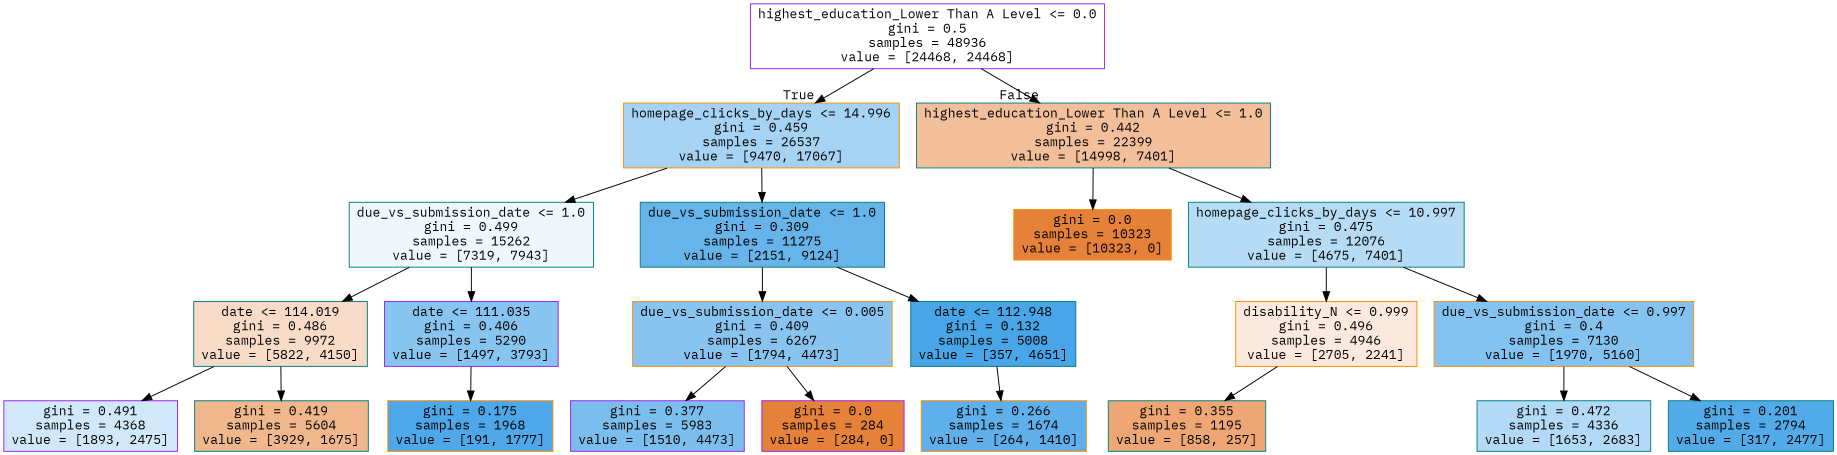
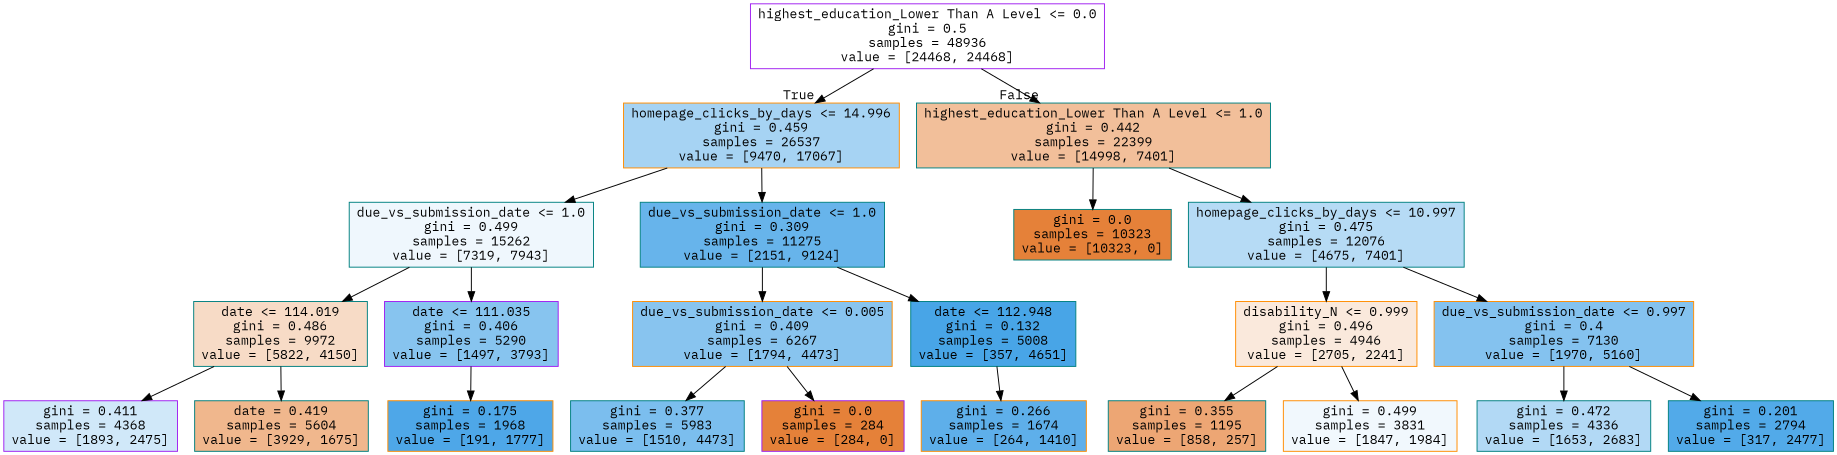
node "gini = 0.0 samples = 10323 value = [10323, 0]": color darkorange -> teal
node "gini = 0.491 samples = 4368 value = [1893, 2475]": label "gini = 0.491 samples = 4368 value = [1893, 2475]" -> "gini = 0.411 samples = 4368 value = [1893, 2475]"
node "gini = 0.419 samples = 5604 value = [3929, 1675]": label "gini = 0.419 samples = 5604 value = [3929, 1675]" -> "date = 0.419 samples = 5604 value = [3929, 1675]"
node "gini = 0.377 samples = 5983 value = [1510, 4473]": color purple -> teal
node "gini = 0.499 samples = 3831 value = [1847, 1984]": added
